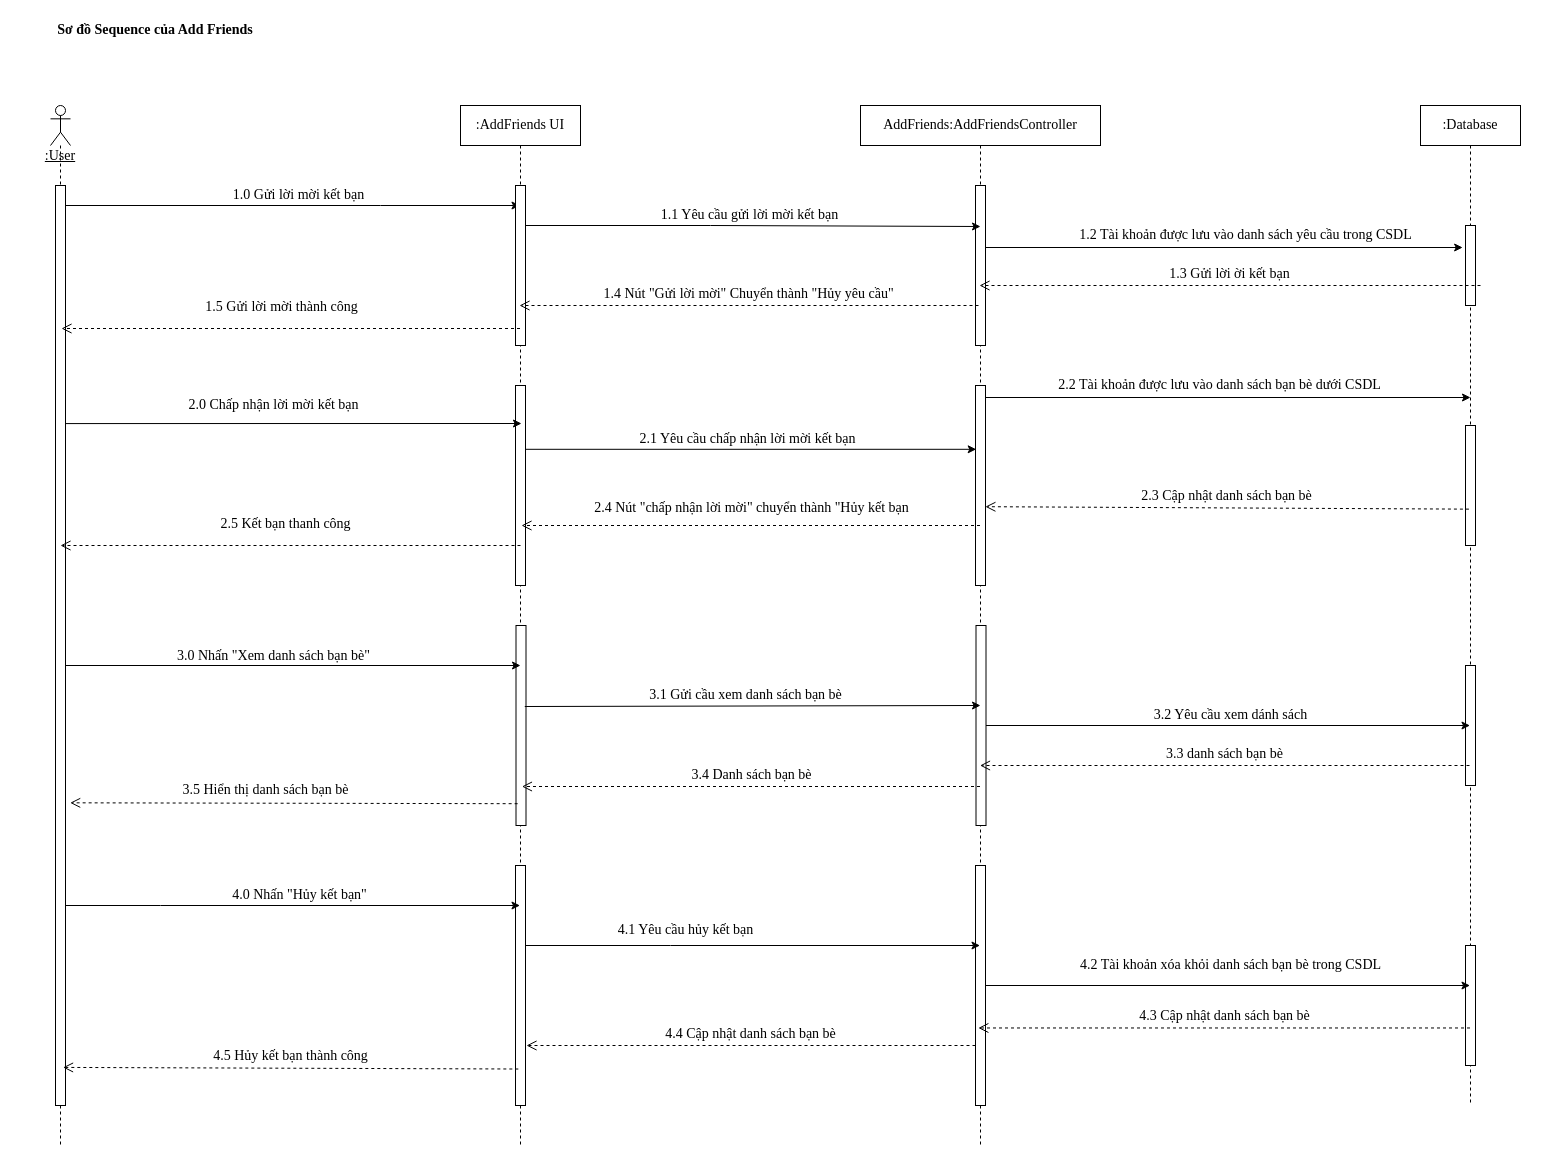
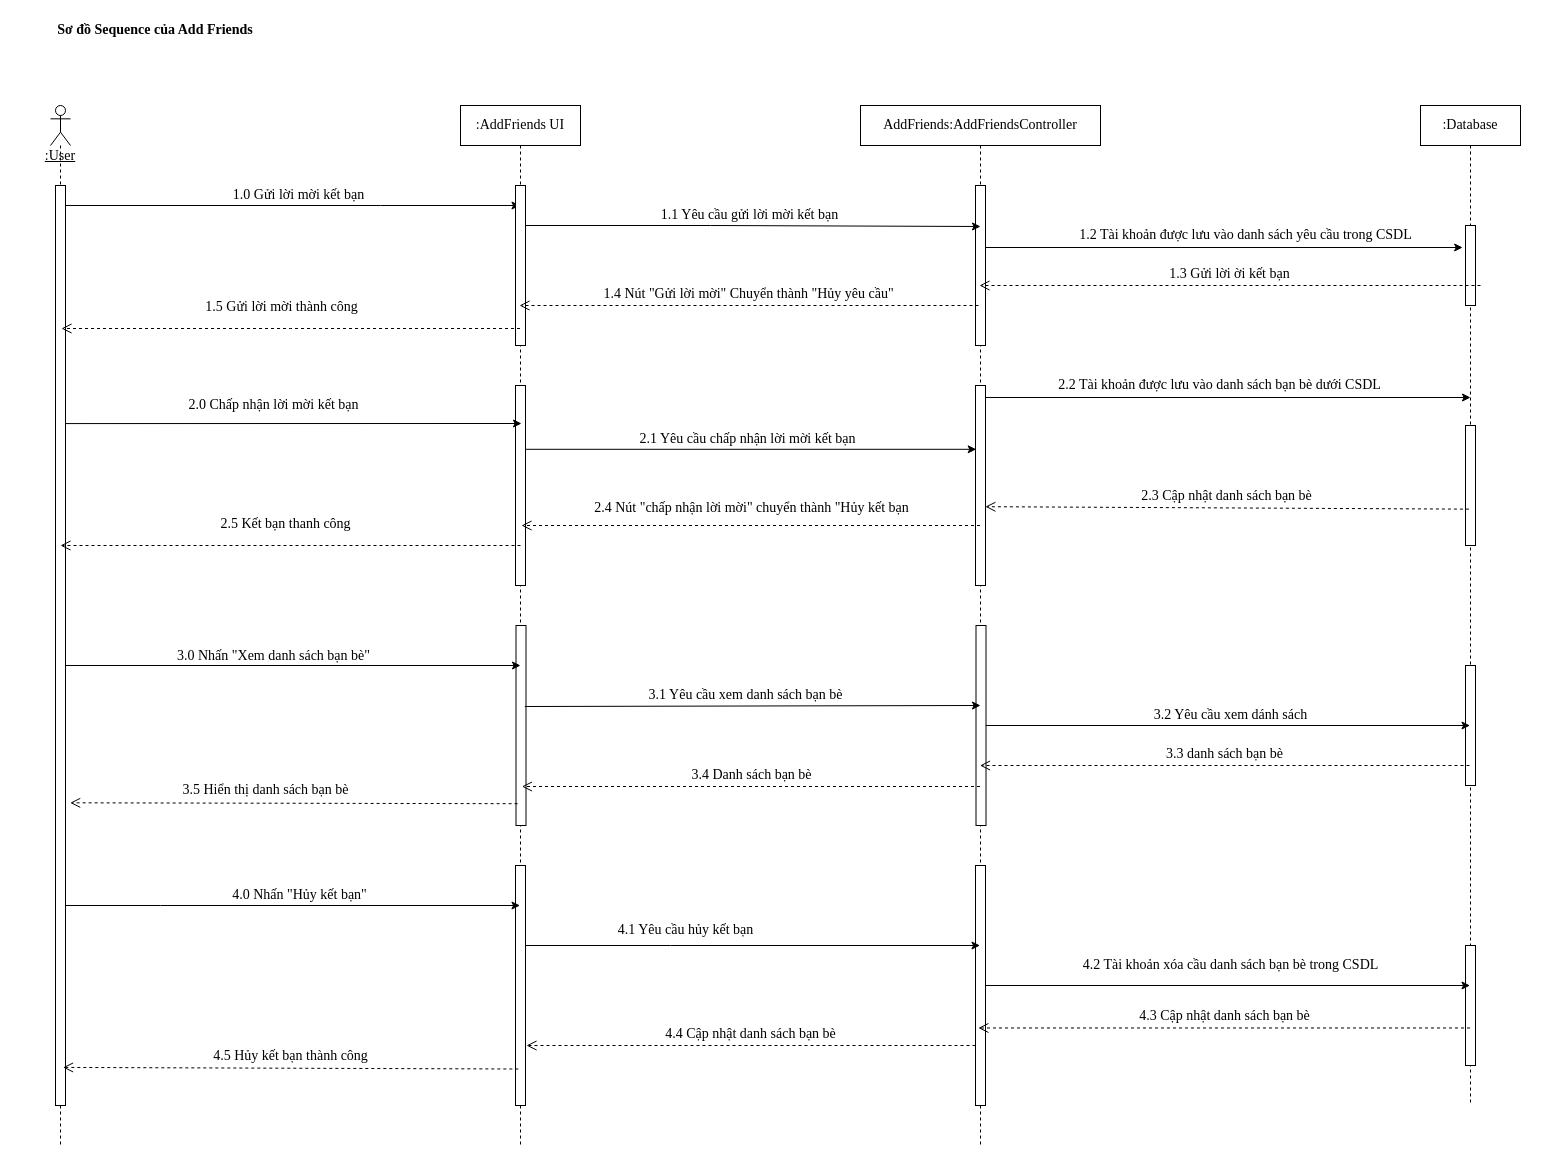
node "3.1 Gửi cầu xem danh sách bạn bè": label "3.1 Gửi cầu xem danh sách bạn bè" -> "3.1 Yêu cầu xem danh sách bạn bè"
node "4.2 Tài khoản xóa khỏi danh sách bạn bè trong CSDL": label "4.2 Tài khoản xóa khỏi danh sách bạn bè trong CSDL" -> "4.2 Tài khoản xóa cầu danh sách bạn bè trong CSDL"
